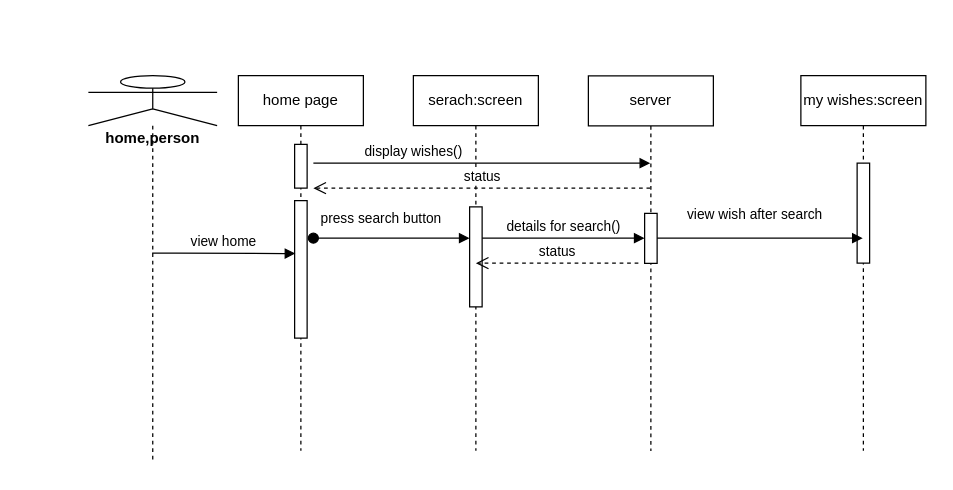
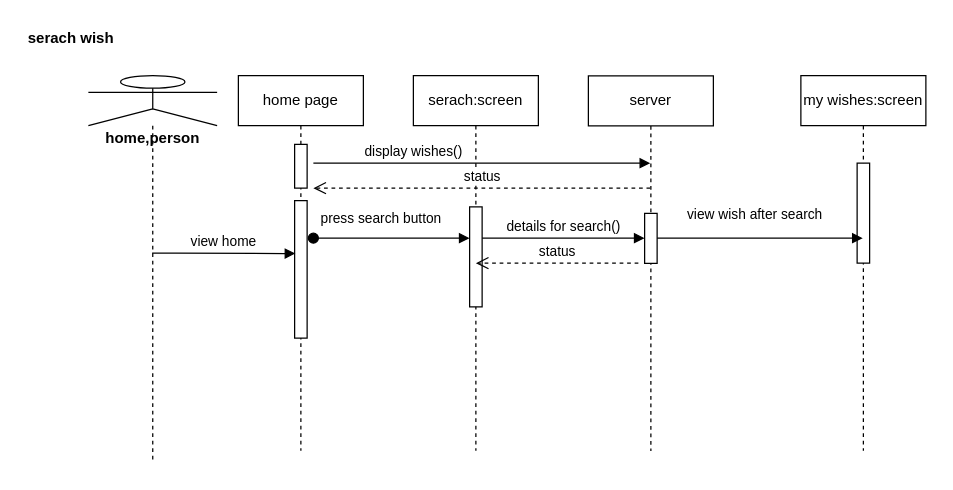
node "serach wish": added
